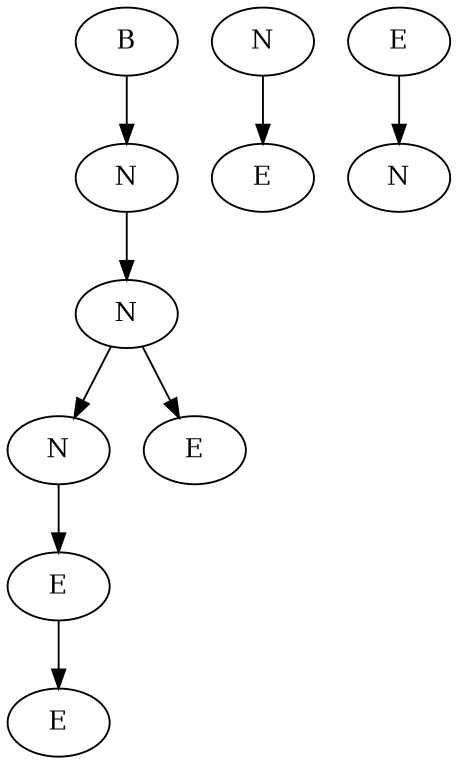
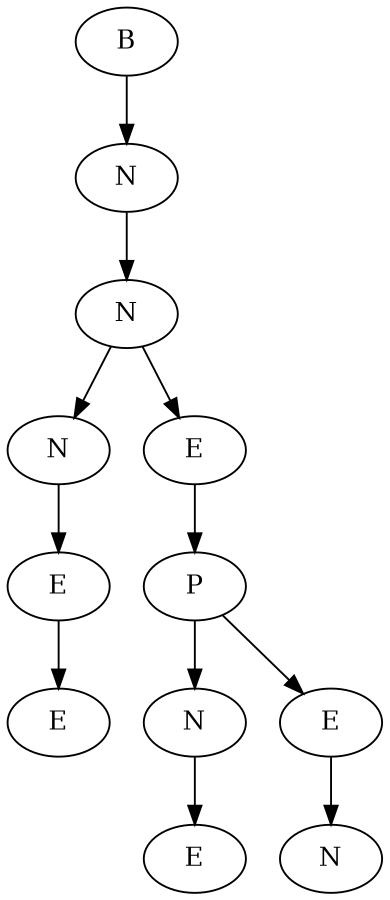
node "P": added
